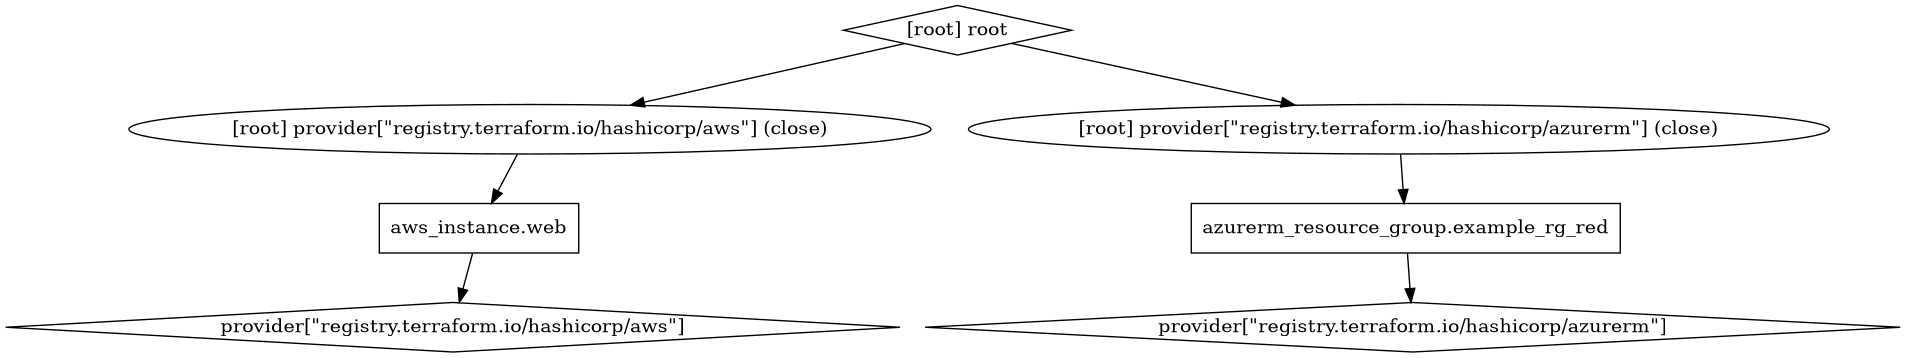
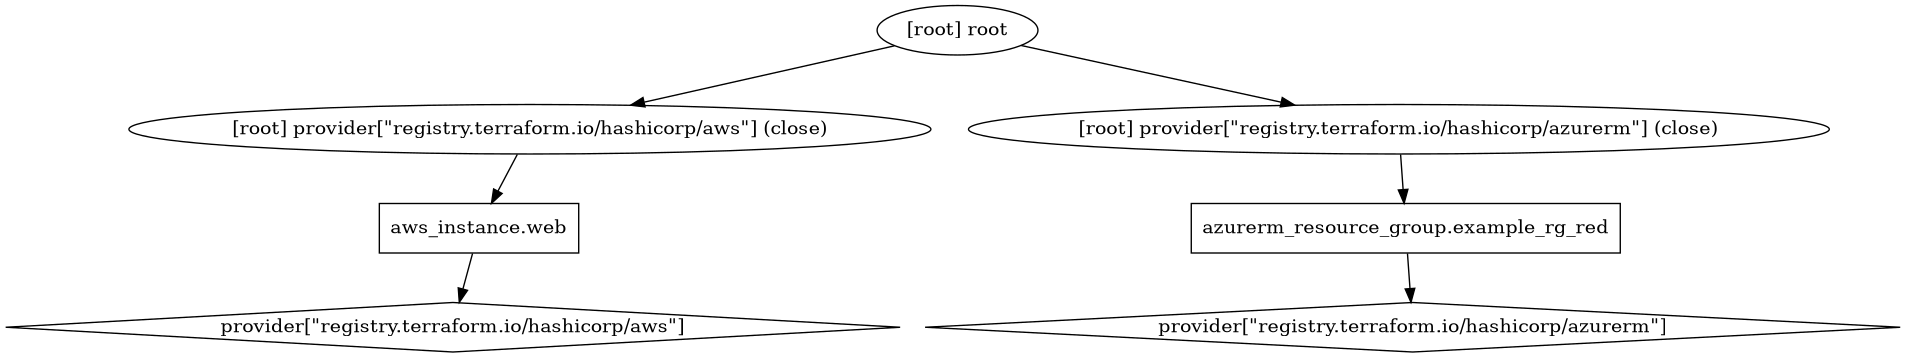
node "[root] root": shape diamond -> ellipse
